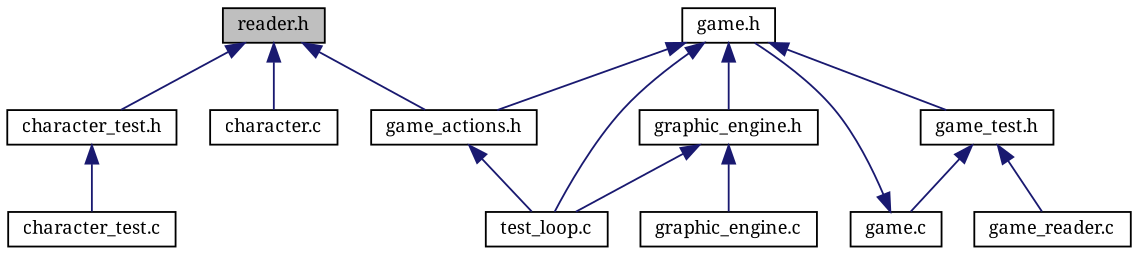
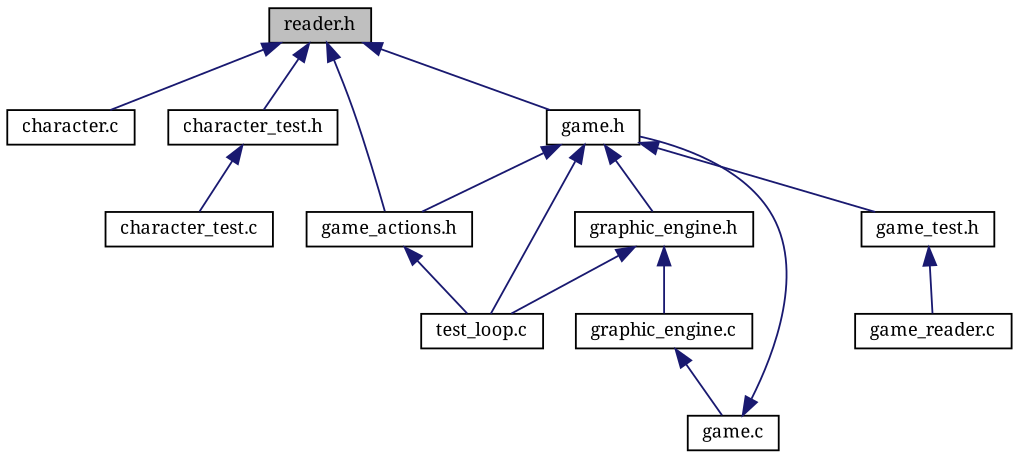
edge "game.h" -> "reader.h": added
edge "game.c" -> "game_test.h": now "game.c" -> "graphic_engine.c"
